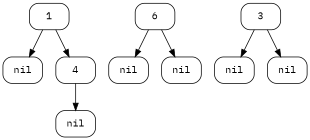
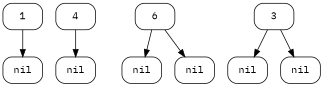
edge "1" -> "4": removed
